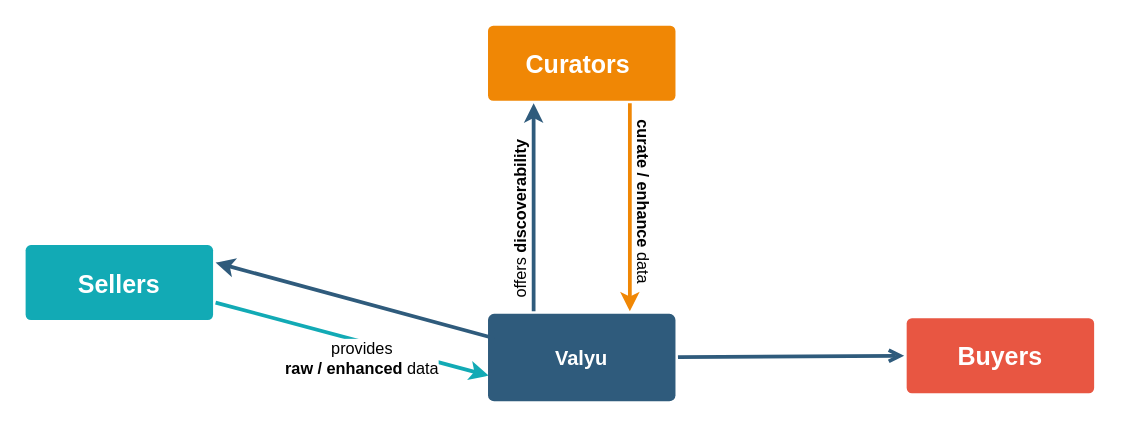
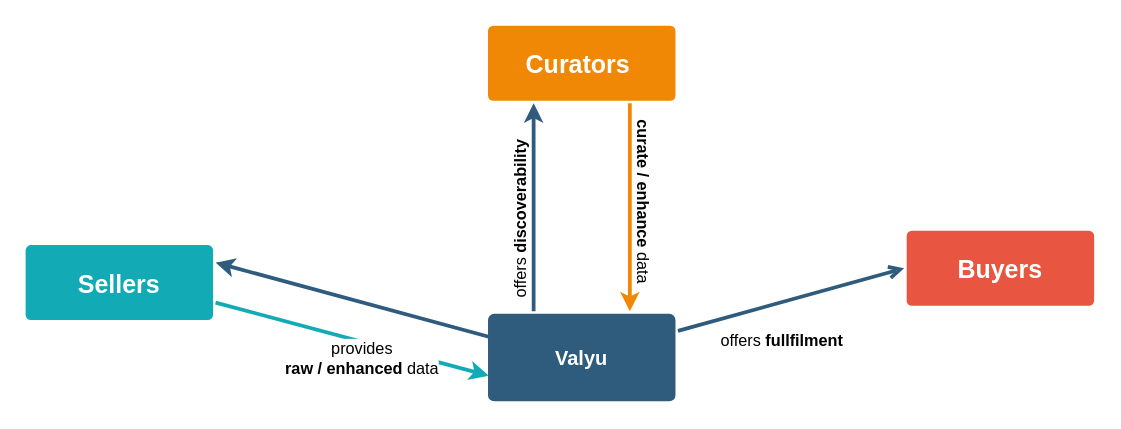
node "offers fullfilment": added
node "Buyers": moved (1001, 356) -> (1001, 268)
